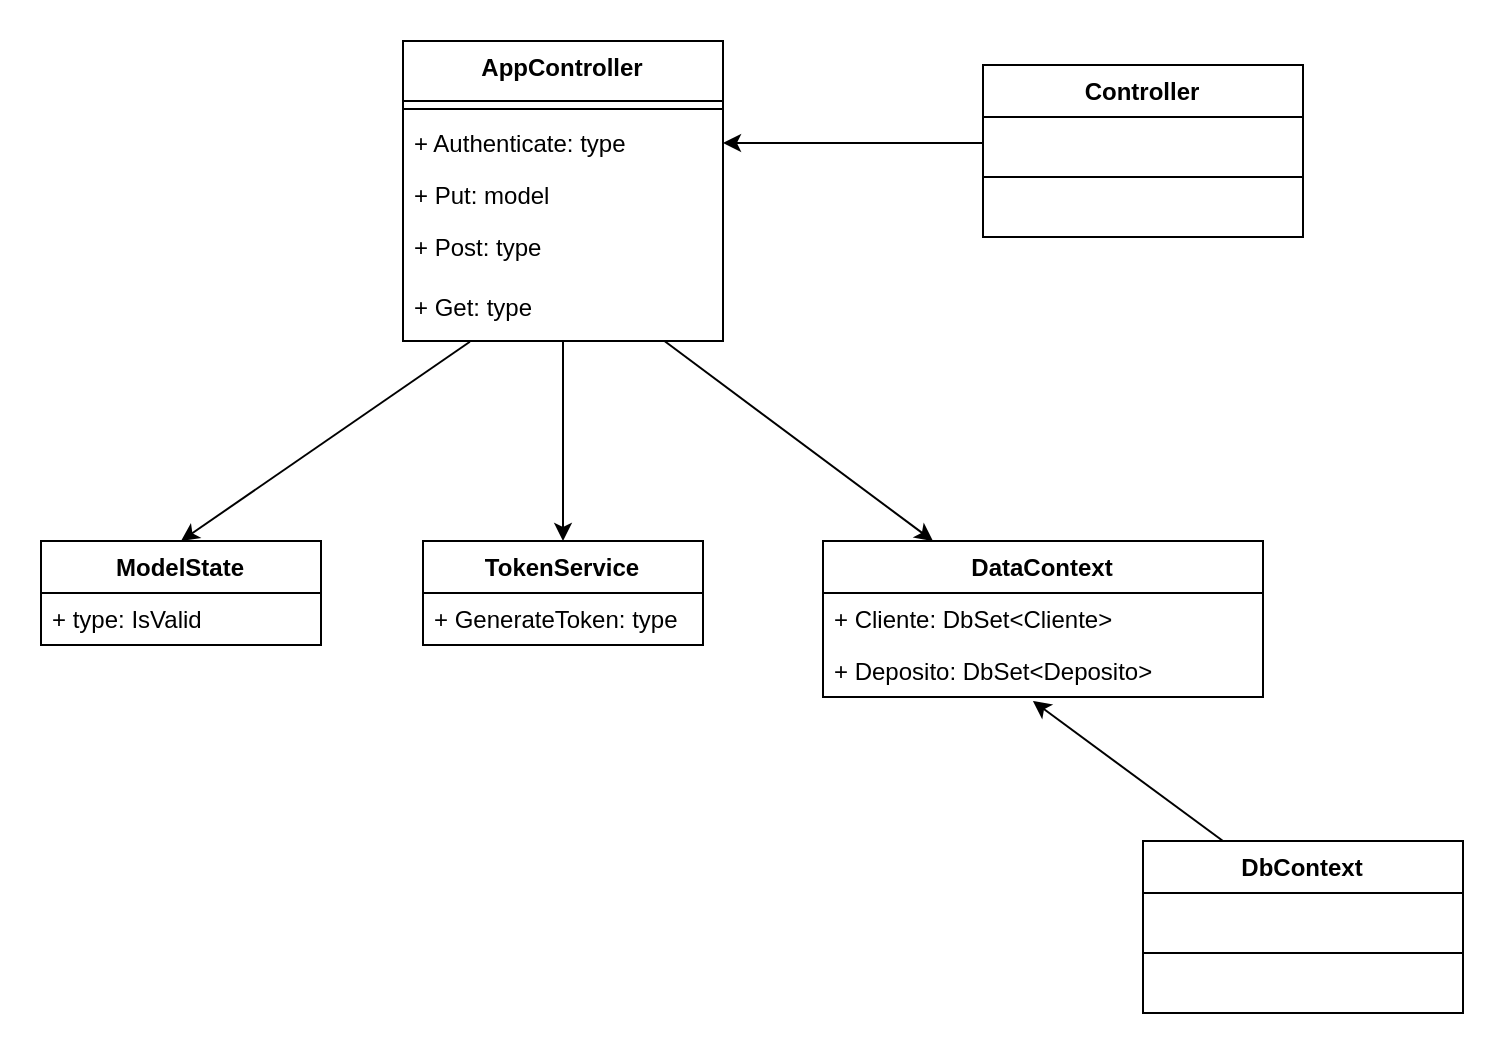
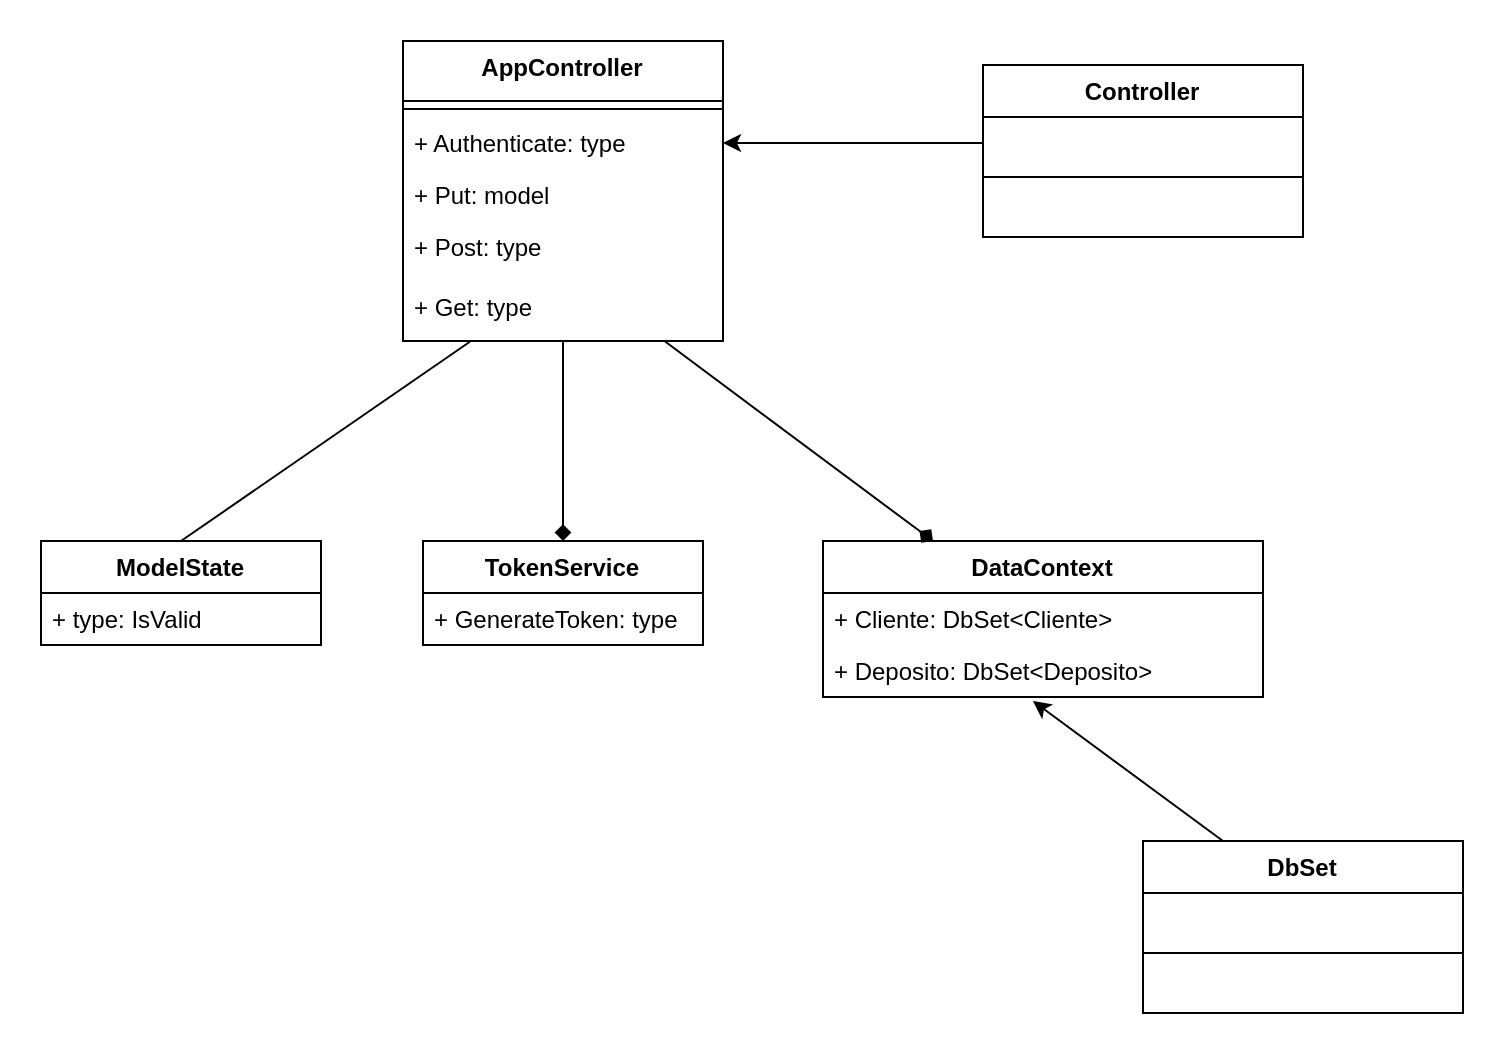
edge "+ Get: type" -> "TokenService": arrowhead classic -> diamond
edge "+ Get: type" -> "DataContext": arrowhead classic -> diamond
edge "+ Get: type" -> "ModelState": arrowhead classic -> none
node "DbContext": label "DbContext" -> "DbSet"
